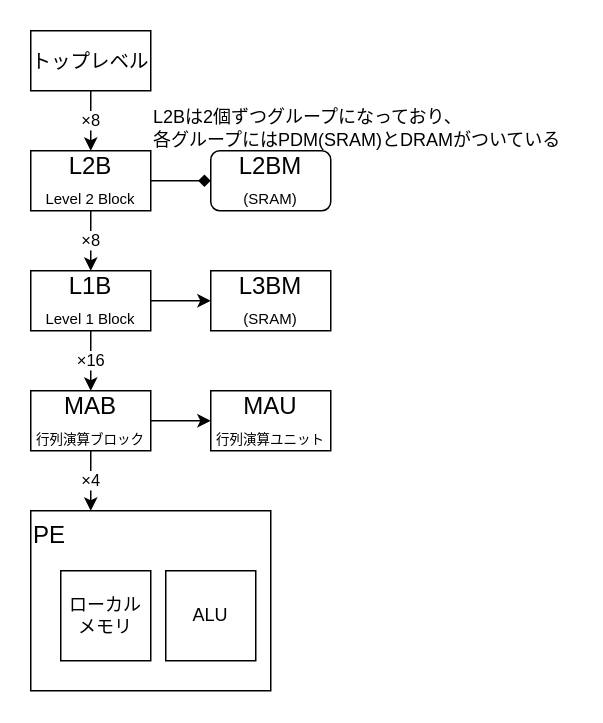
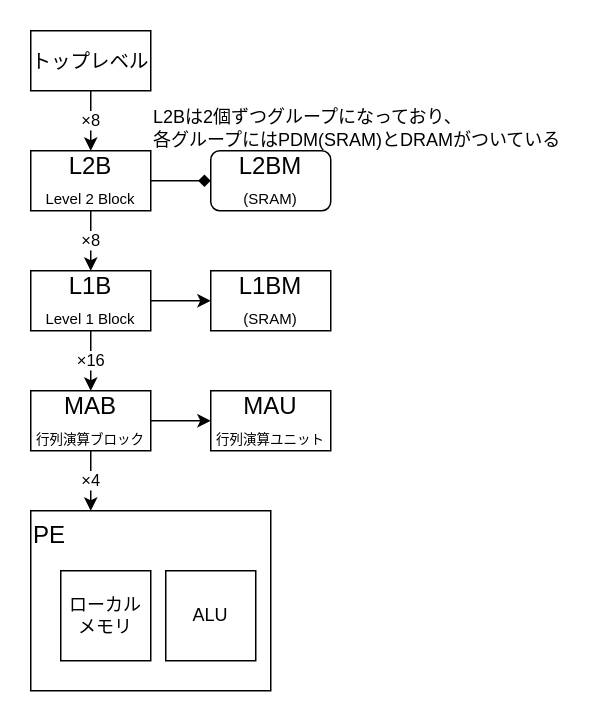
node "L3BM (SRAM)": label "L3BM (SRAM)" -> "L1BM (SRAM)"
